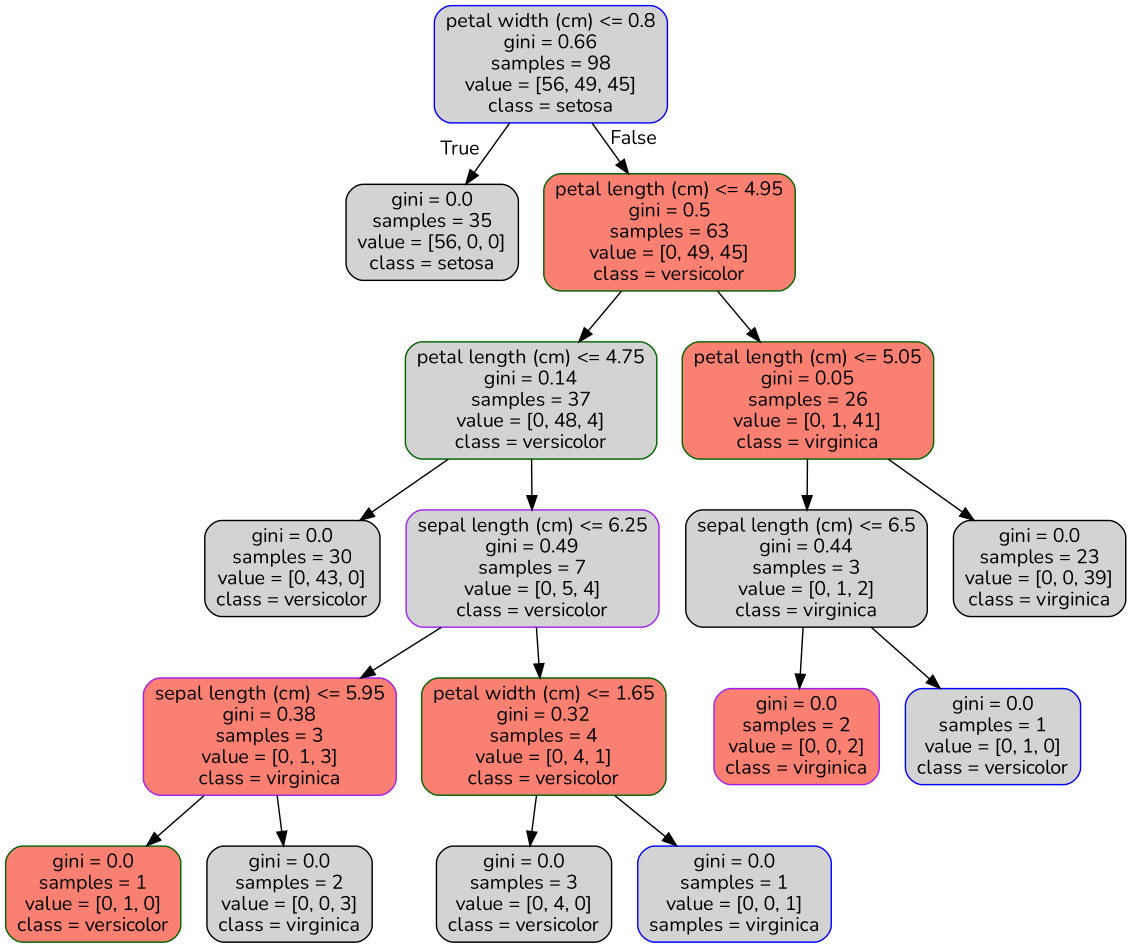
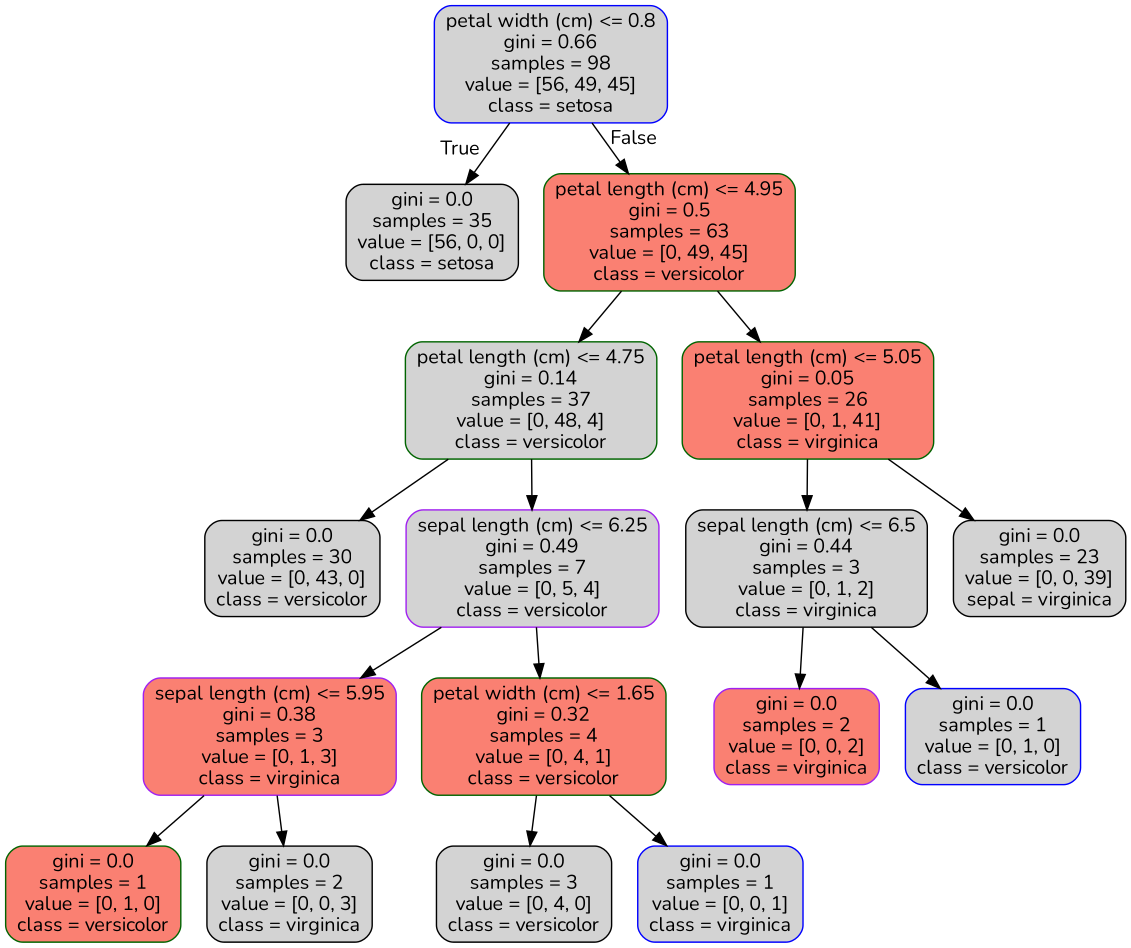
node "gini = 0.0 samples = 23 value = [0, 0, 39] class = virginica": label "gini = 0.0 samples = 23 value = [0, 0, 39] class = virginica" -> "gini = 0.0 samples = 23 value = [0, 0, 39] sepal = virginica"
node "gini = 0.0 samples = 1 value = [0, 0, 1] samples = virginica": label "gini = 0.0 samples = 1 value = [0, 0, 1] samples = virginica" -> "gini = 0.0 samples = 1 value = [0, 0, 1] class = virginica"
